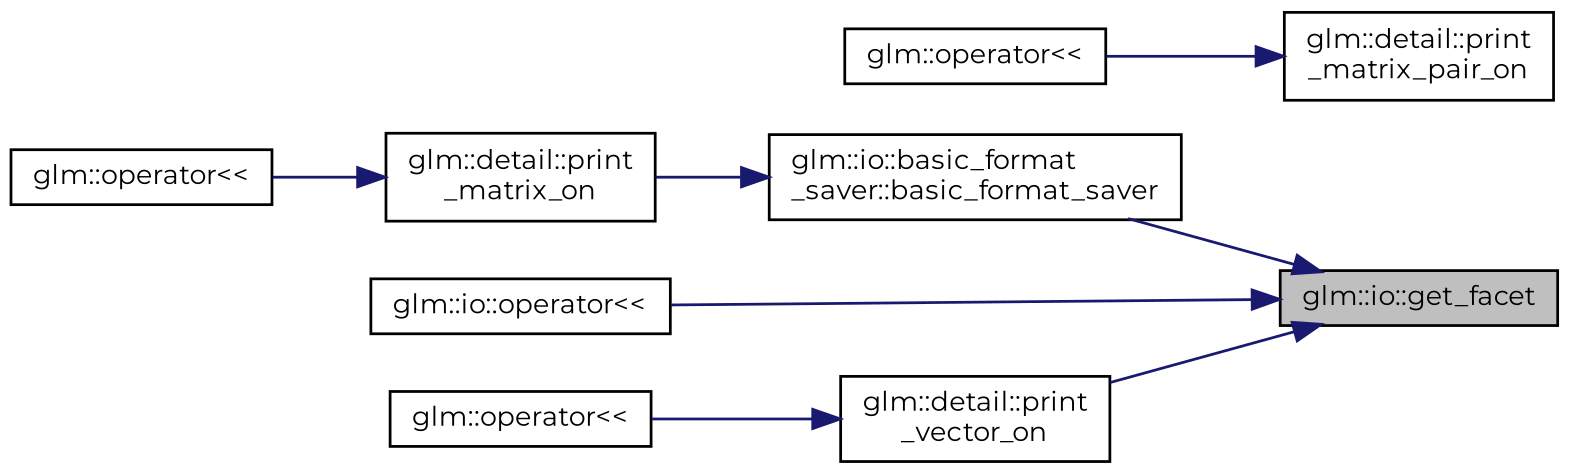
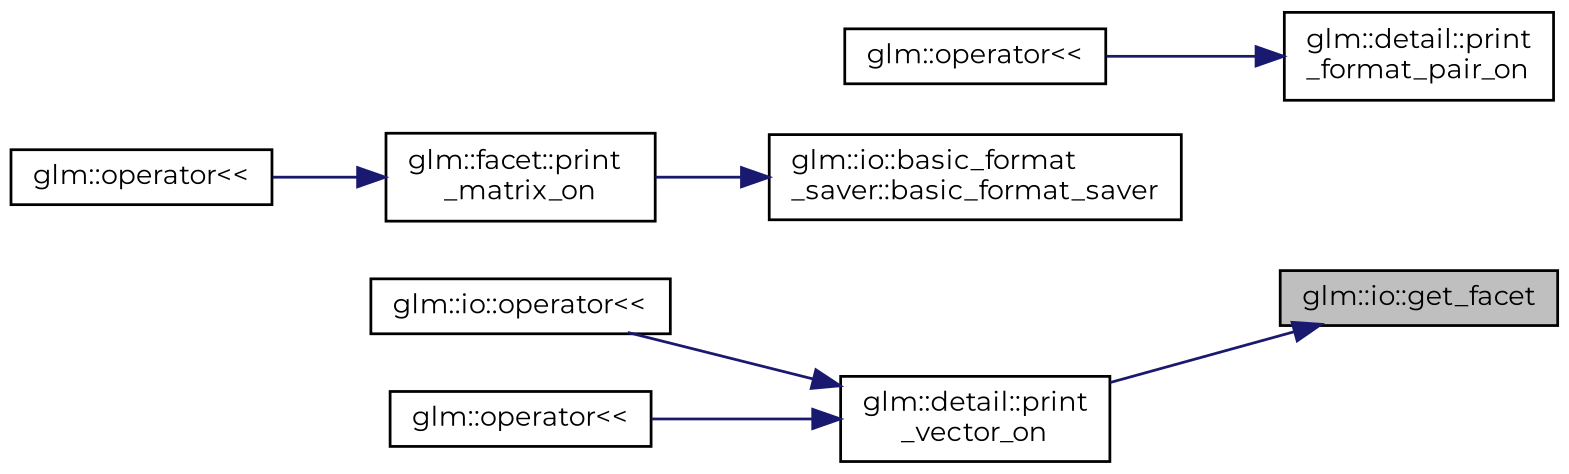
node "glm::detail::print _matrix_pair_on": label "glm::detail::print _matrix_pair_on" -> "glm::detail::print _format_pair_on"
node "glm::detail::print _matrix_on": label "glm::detail::print _matrix_on" -> "glm::facet::print _matrix_on"
edge "glm::io::basic_format _saver::basic_format_saver" -> "glm::io::get_facet": removed
edge "glm::io::operator<<" -> "glm::io::get_facet": now "glm::io::operator<<" -> "glm::detail::print _vector_on"
